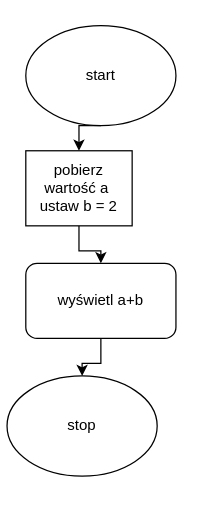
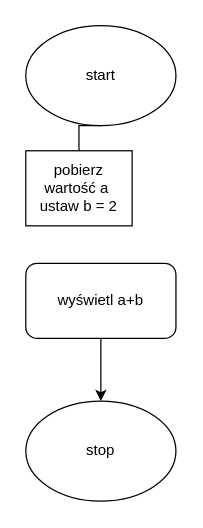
edge "start" -> "pobierz wartość a ustaw b = 2": arrowhead classic -> none
edge "pobierz wartość a ustaw b = 2" -> "wyświetl a+b": removed
node "stop": moved (82, 426) -> (101, 451)
